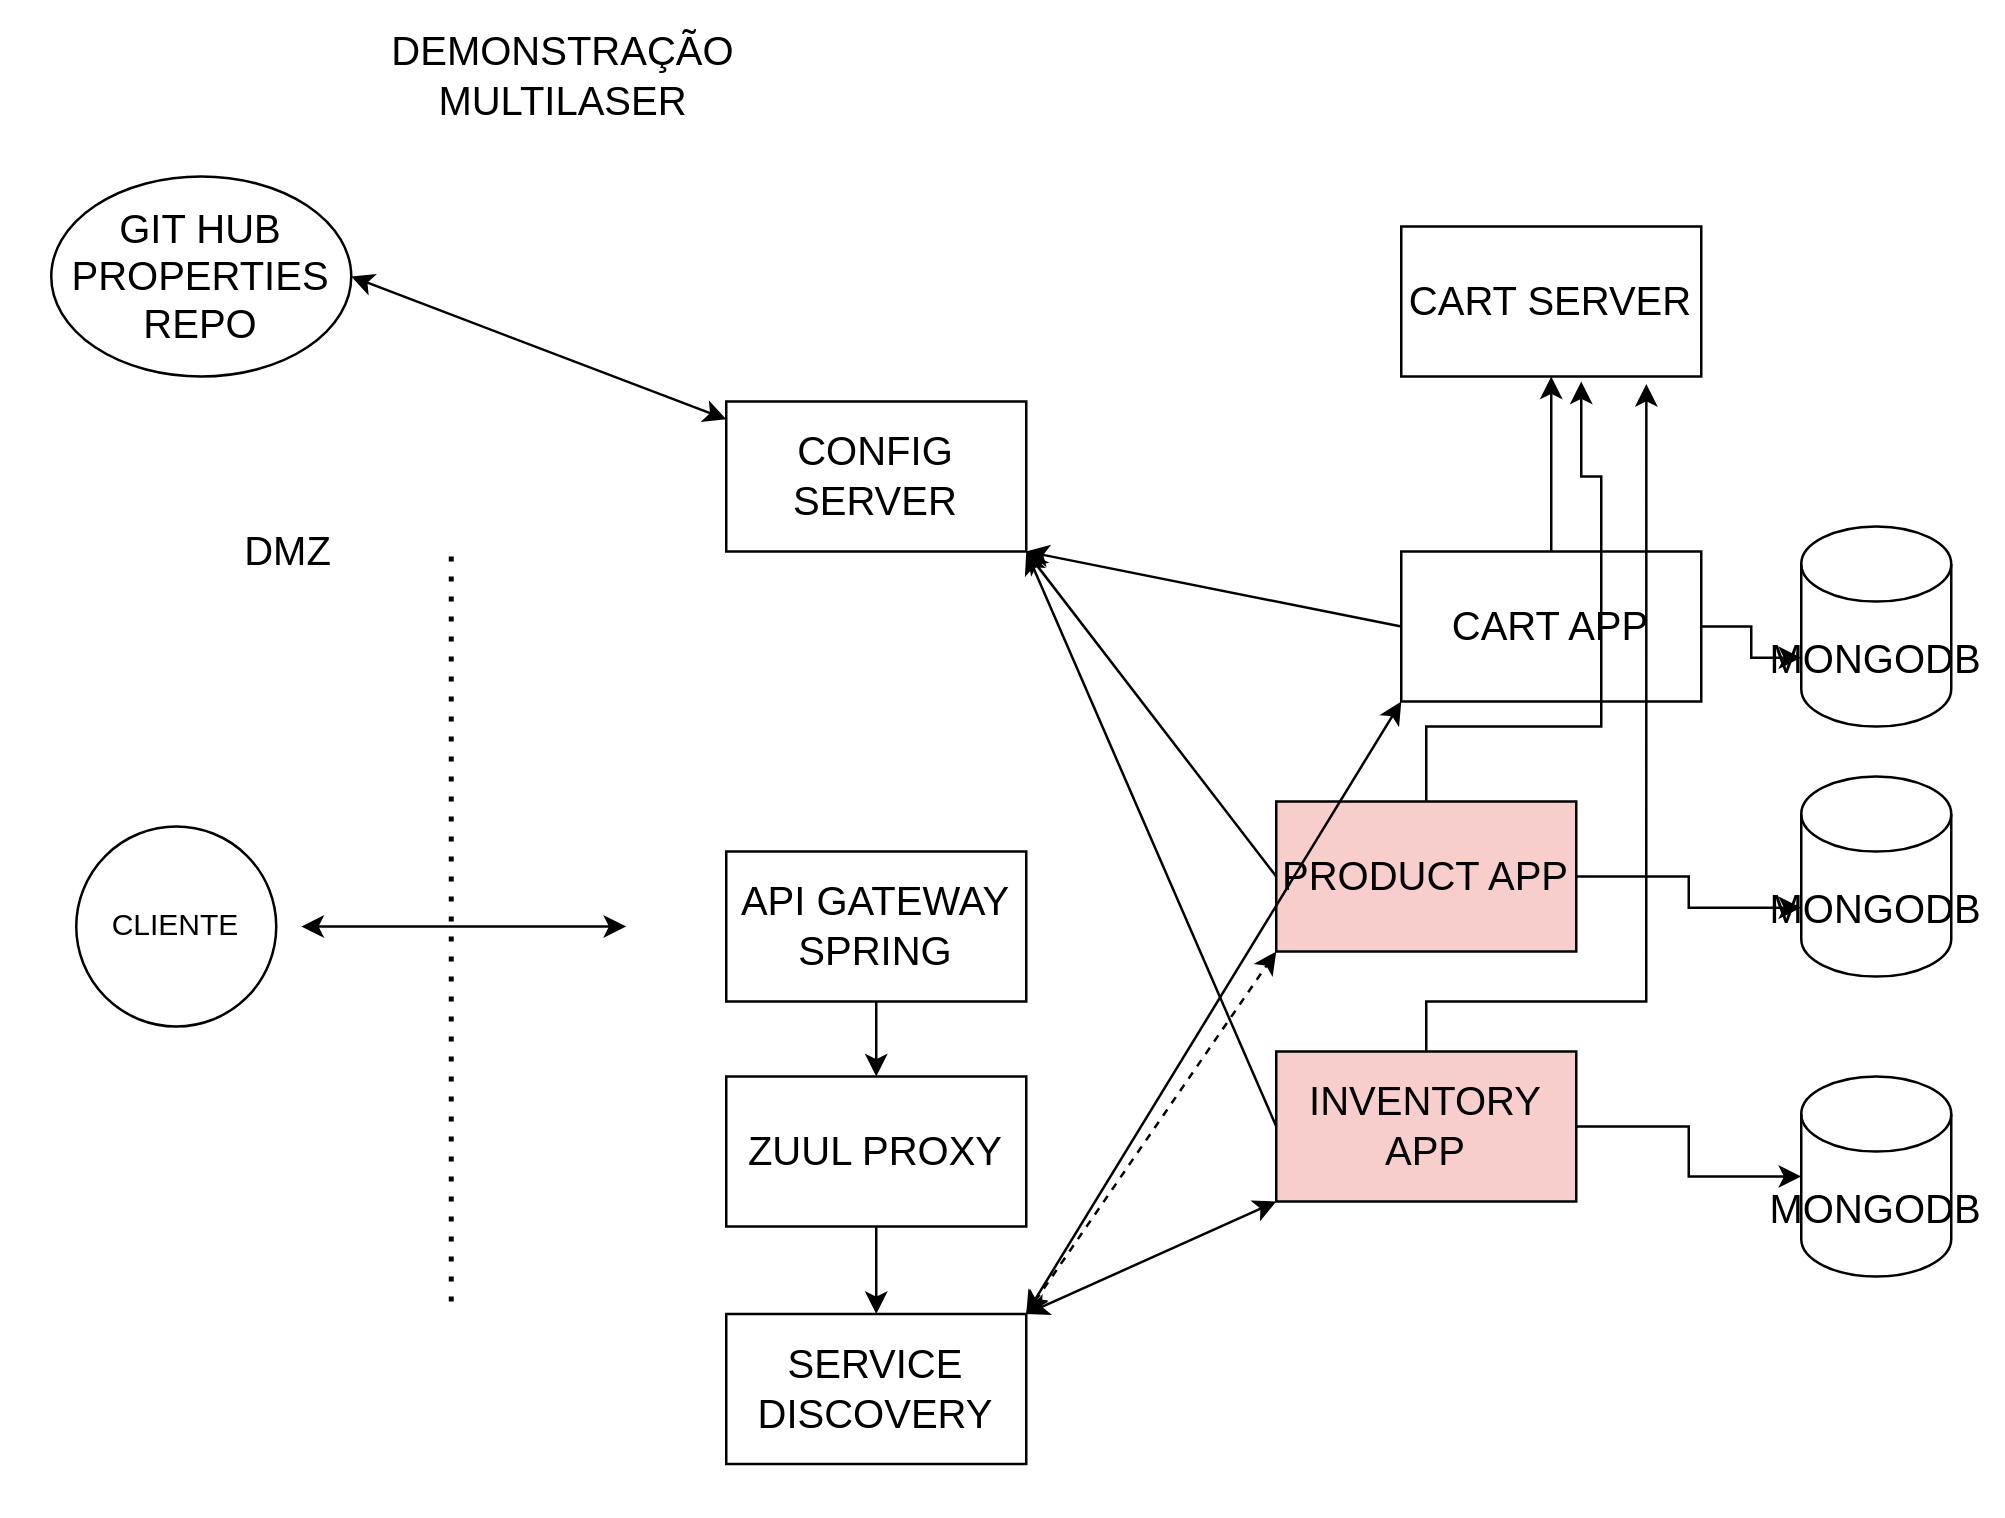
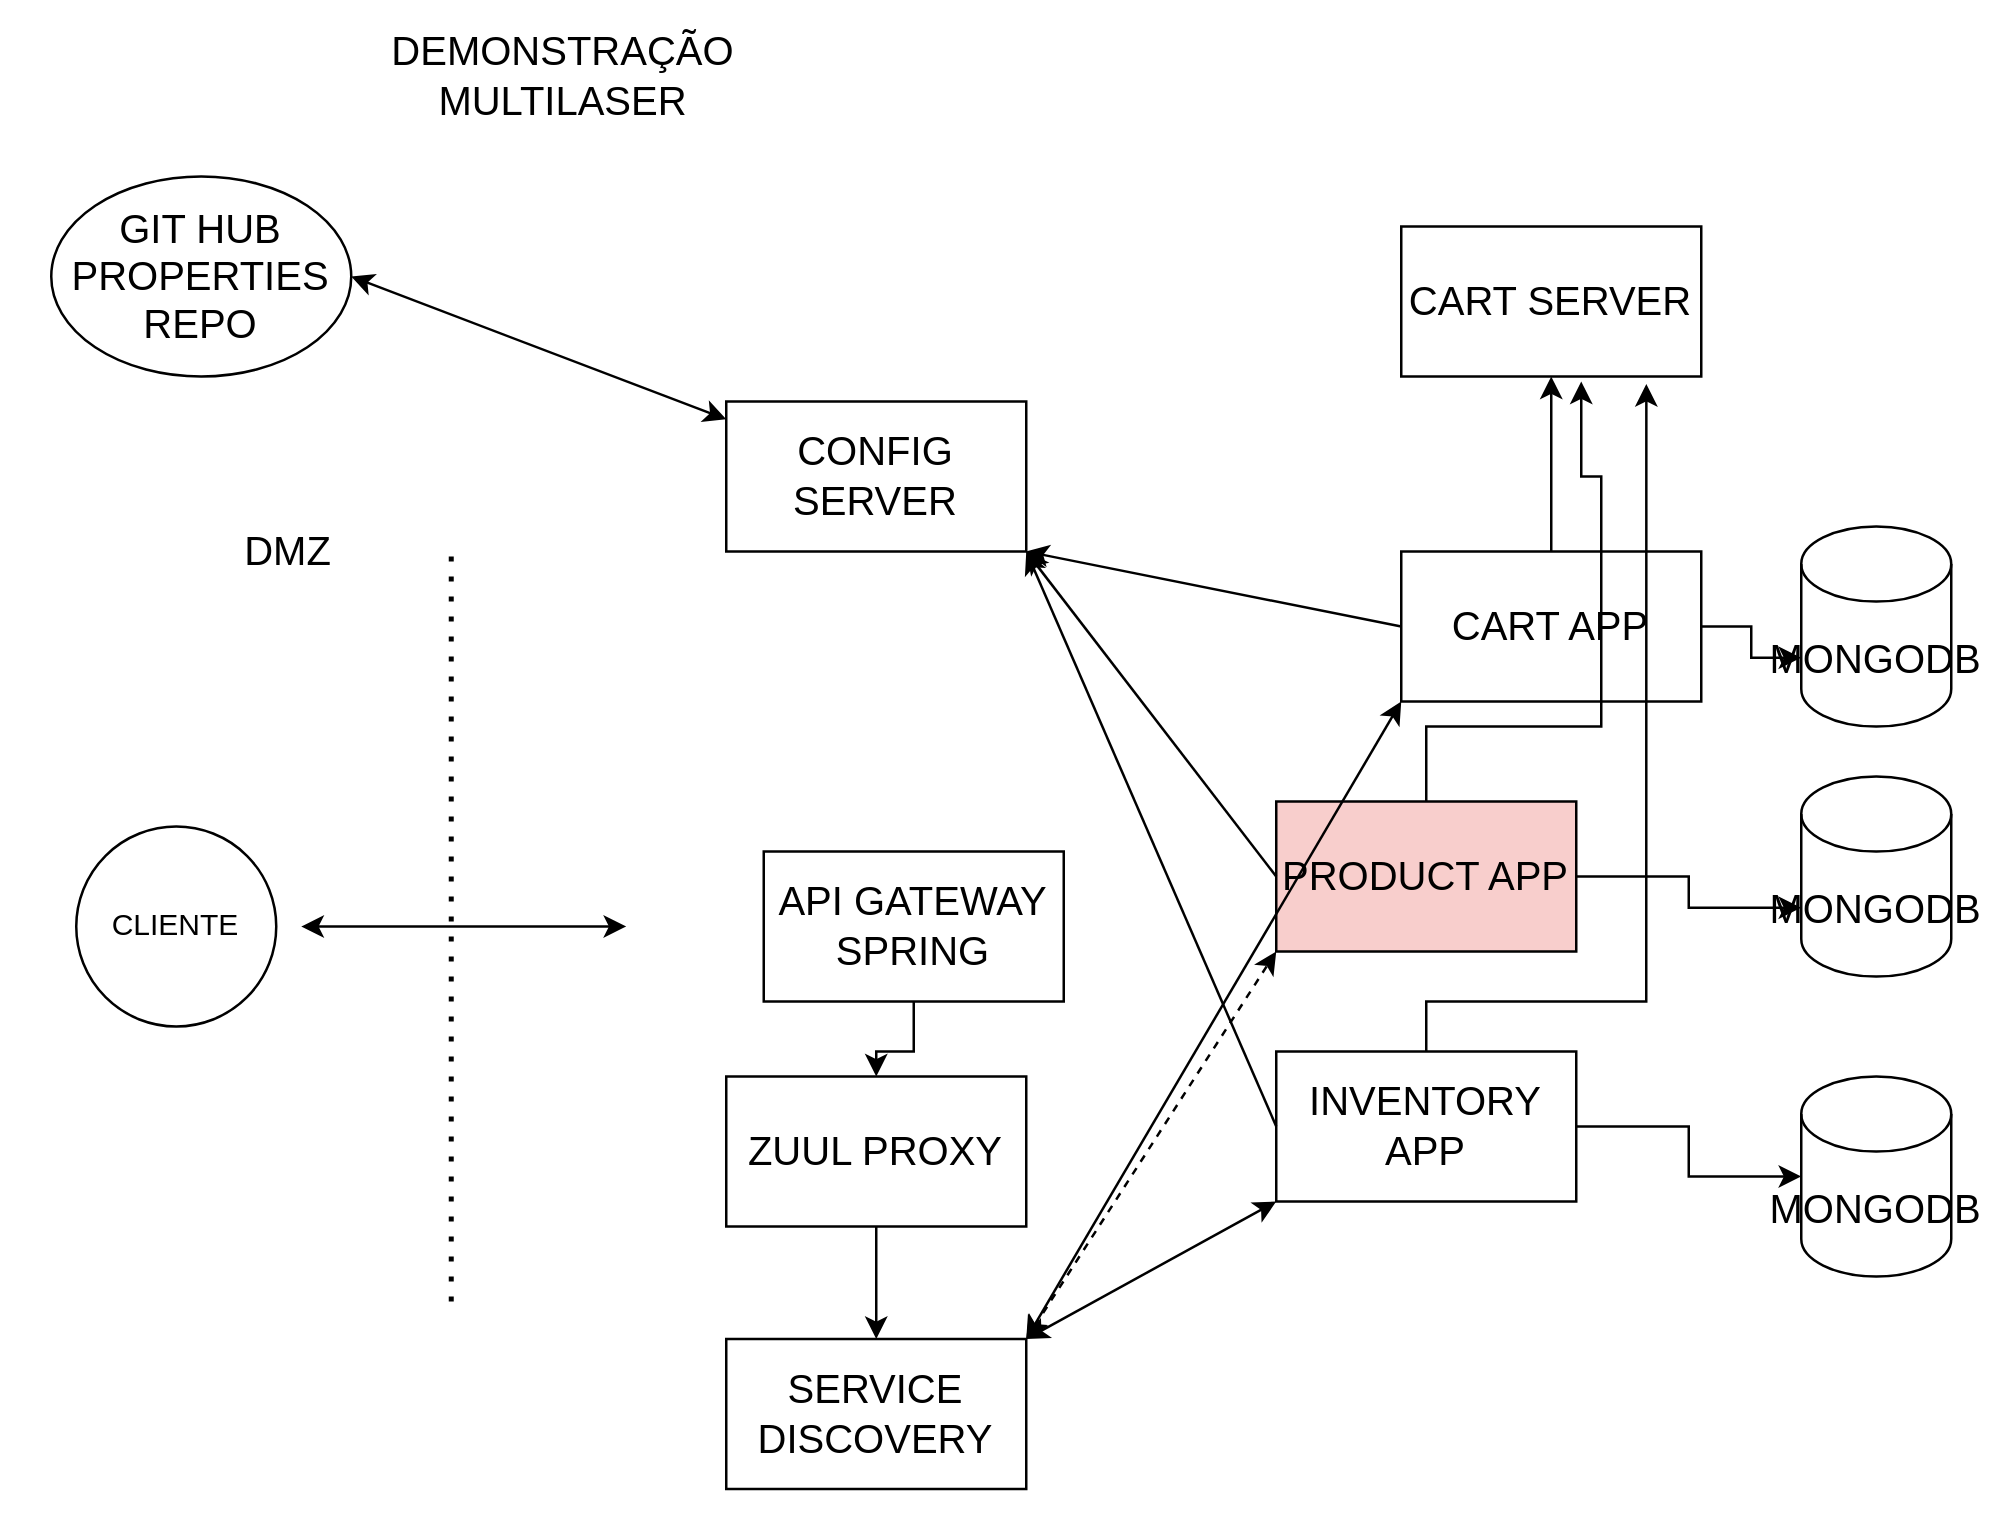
node "API GATEWAY SPRING": moved (876, 926) -> (914, 926)
node "INVENTORY APP": fillcolor #f8cecc -> #ffffff
node "SERVICE DISCOVERY": moved (876, 1389) -> (876, 1414)
